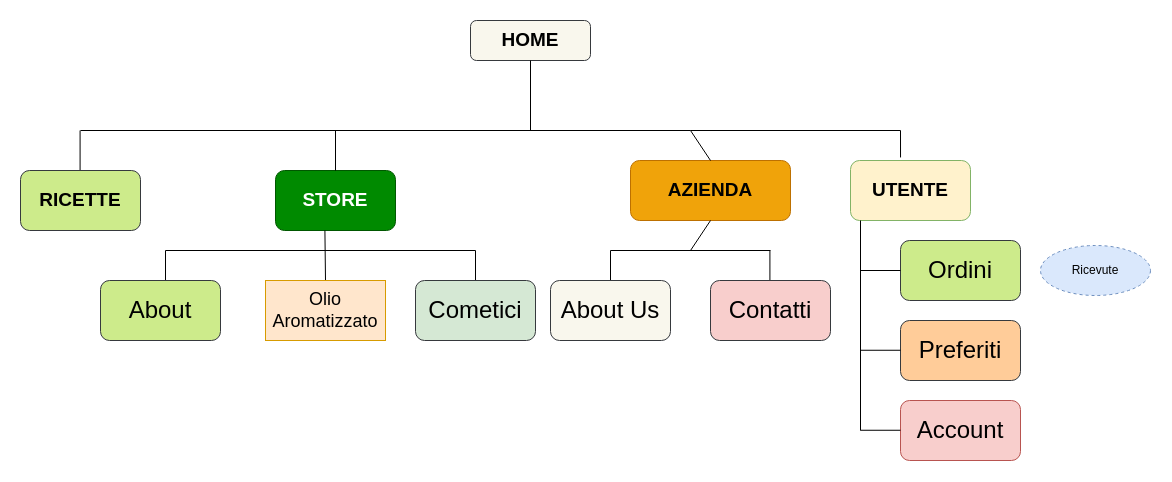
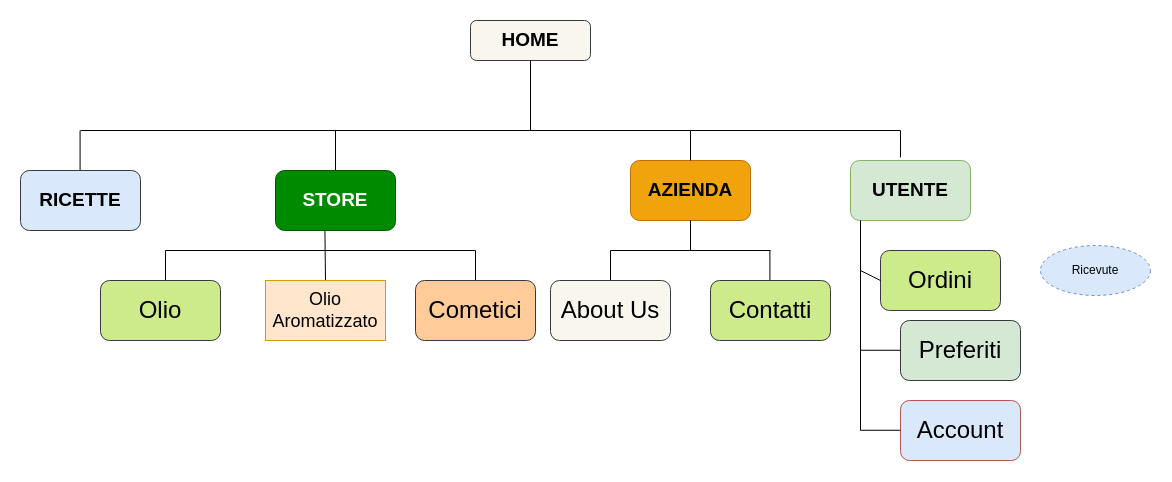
node "AZIENDA": size 160x60 -> 120x60
node "UTENTE": fillcolor #fff2cc -> #d5e8d4
node "RICETTE": fillcolor #cdeb8b -> #dae8fc
node "Ordini": moved (961, 271) -> (941, 281)
node "About": label "About" -> "Olio"
node "Cometici": fillcolor #d5e8d4 -> #ffcc99
node "Contatti": fillcolor #f8cecc -> #cdeb8b
node "Preferiti": fillcolor #ffcc99 -> #d5e8d4
node "Account": fillcolor #f8cecc -> #dae8fc
